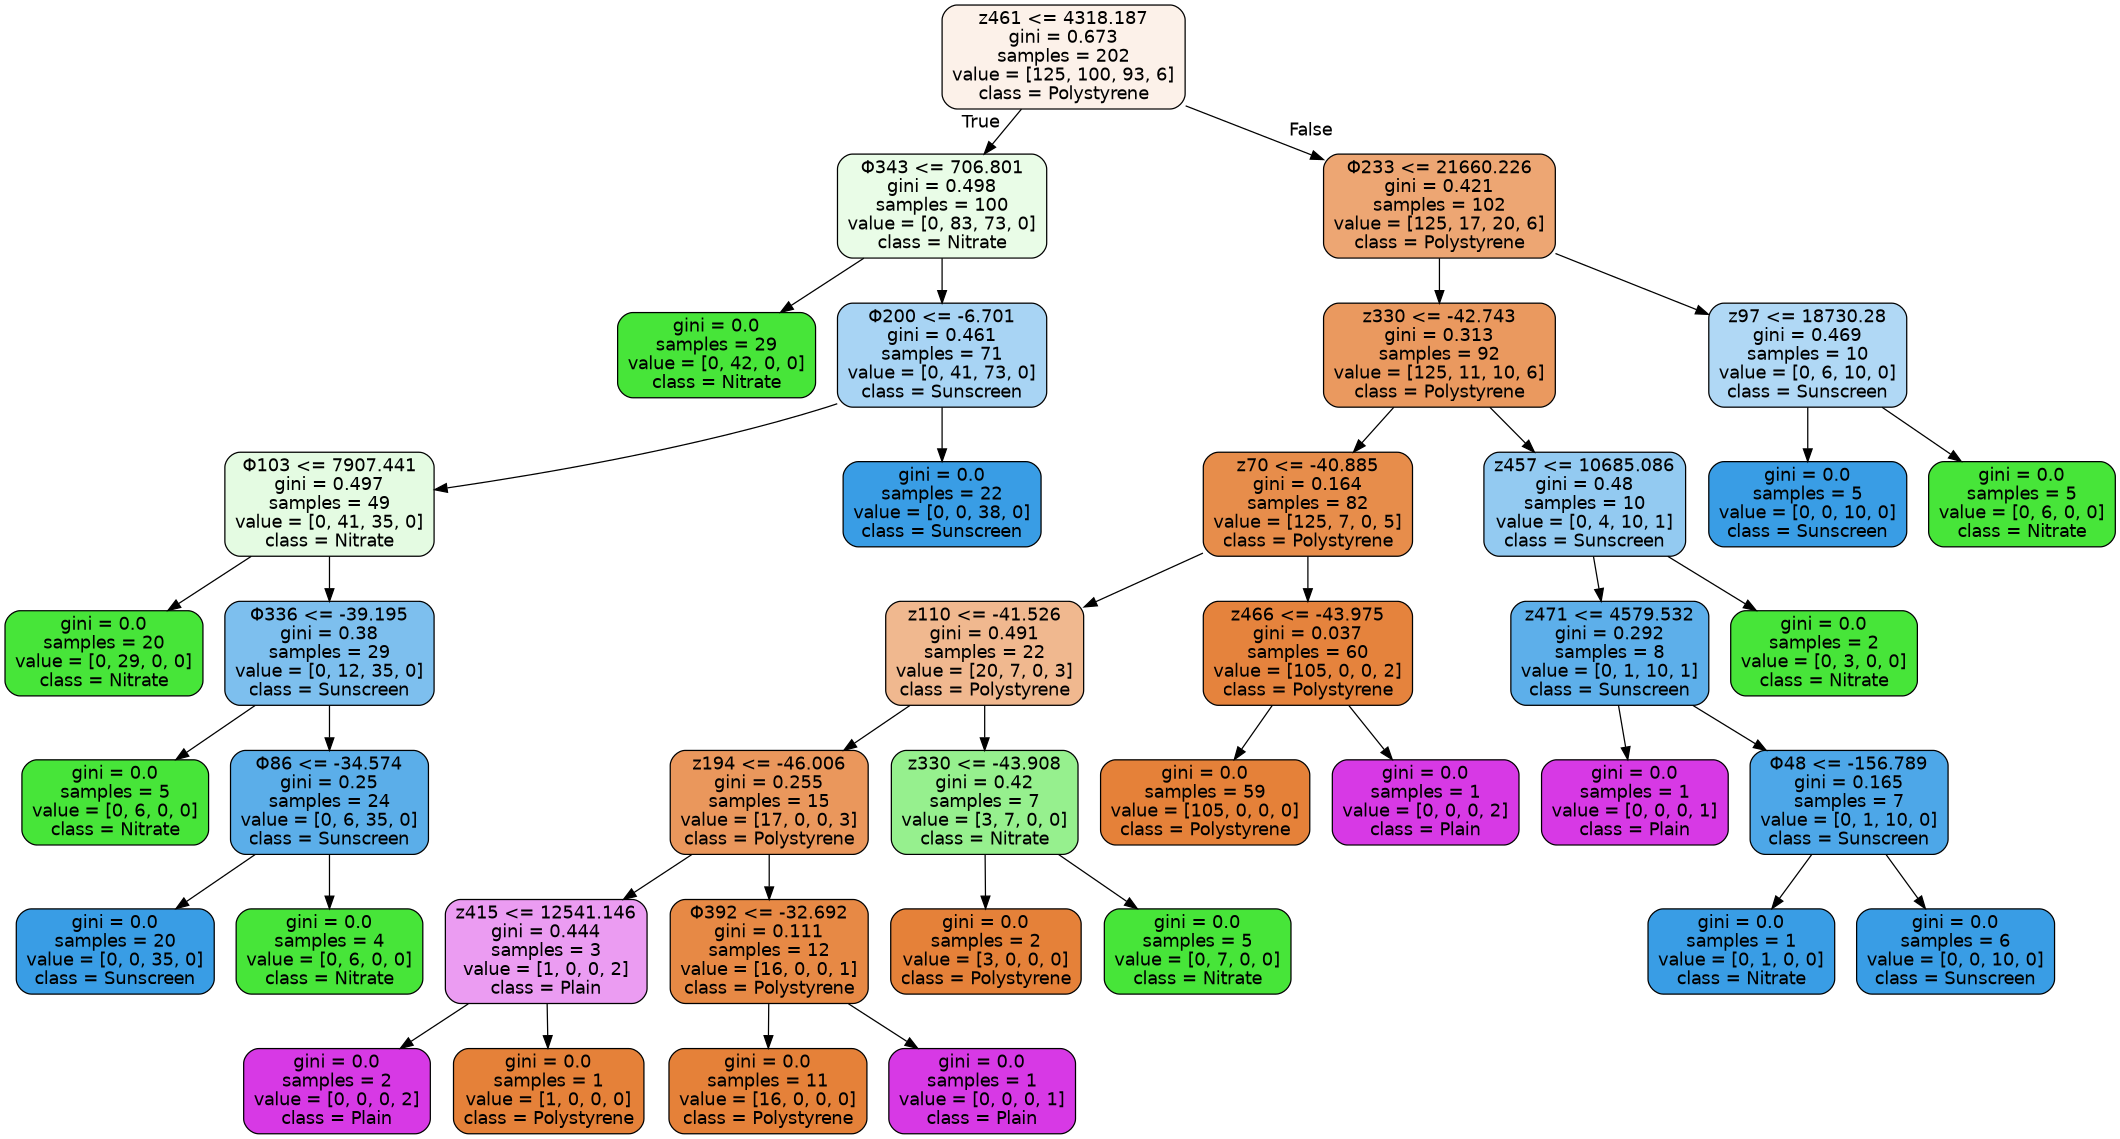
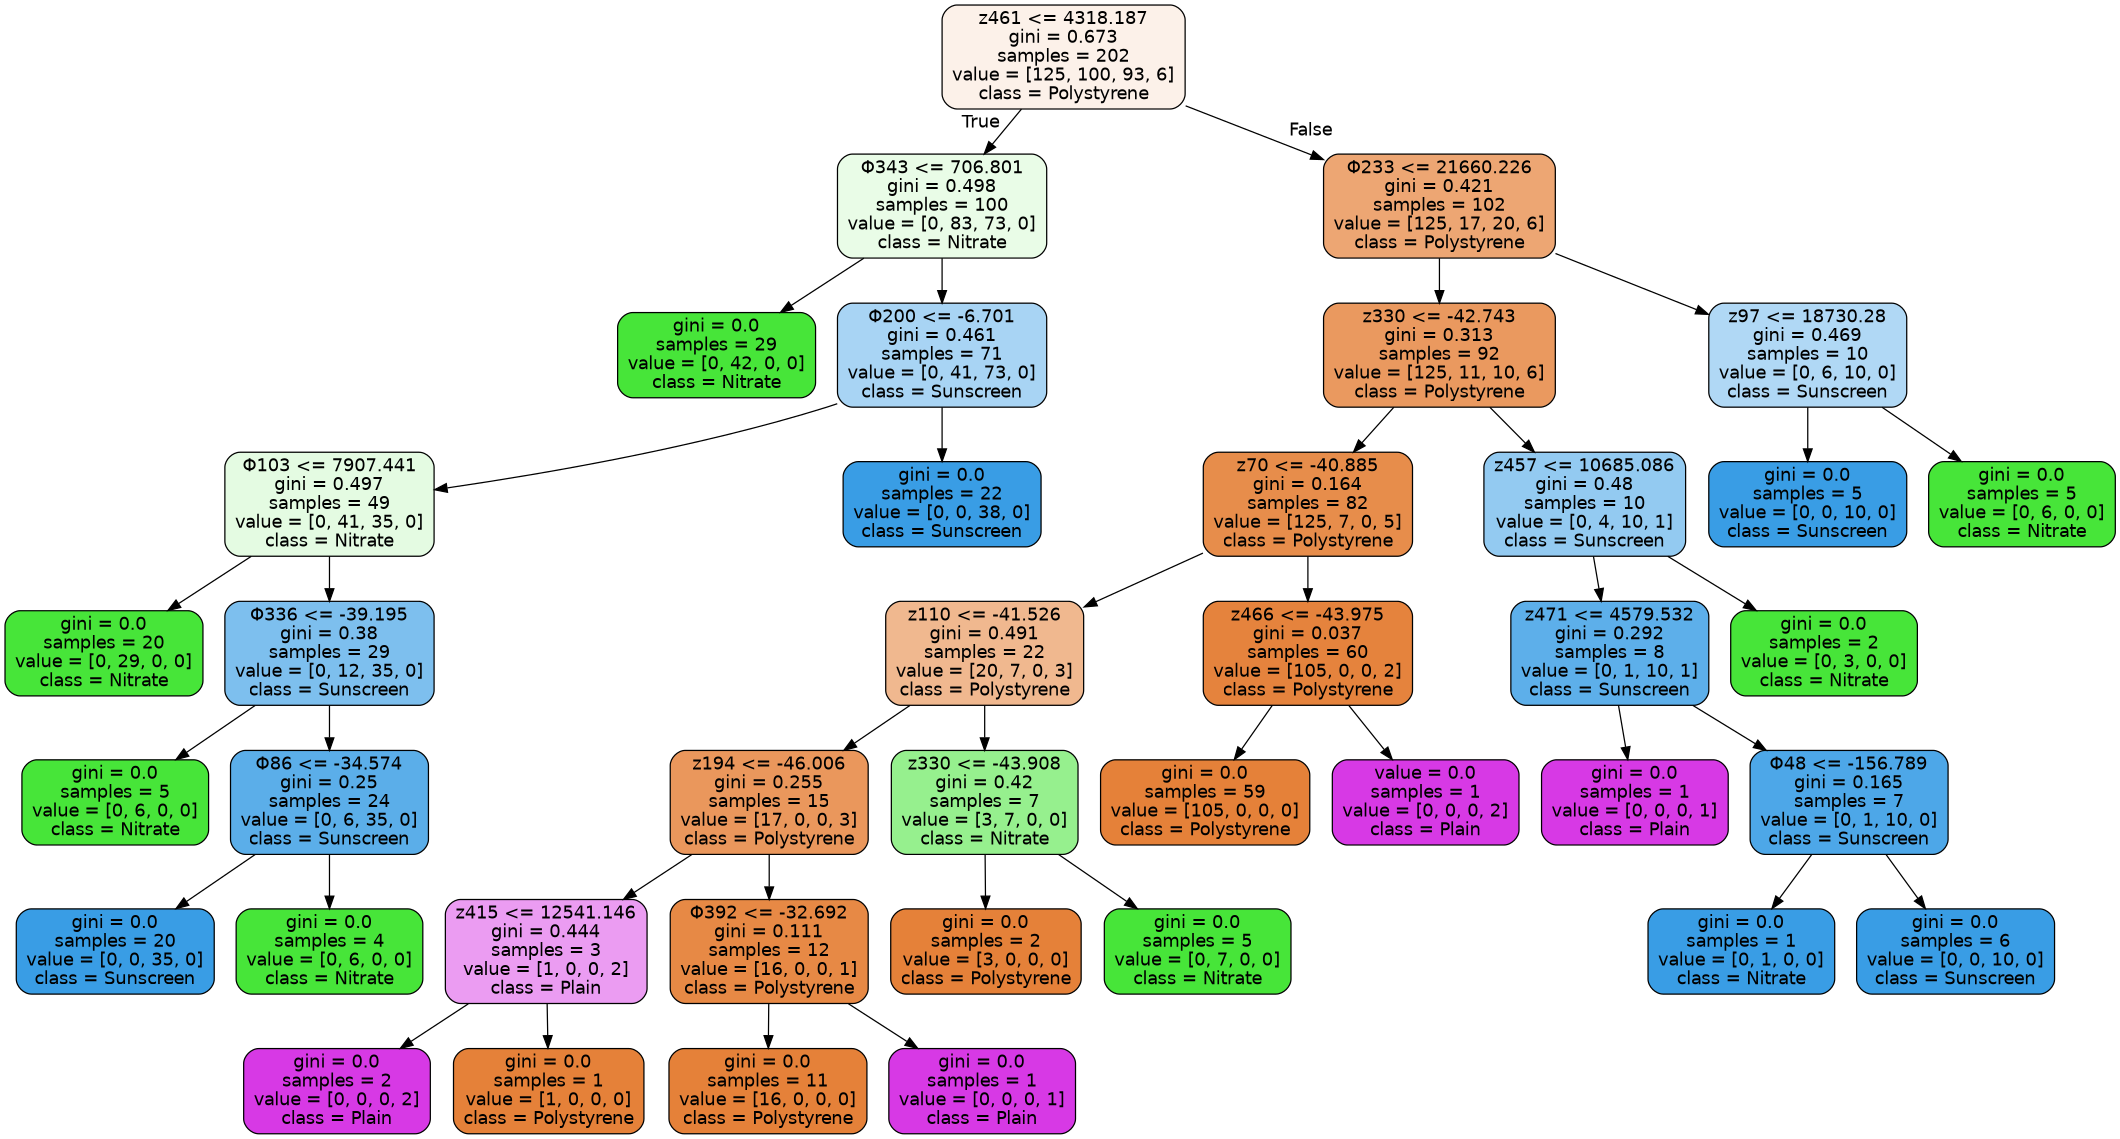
node "gini = 0.0 samples = 1 value = [0, 0, 0, 2] class = Plain": label "gini = 0.0 samples = 1 value = [0, 0, 0, 2] class = Plain" -> "value = 0.0 samples = 1 value = [0, 0, 0, 2] class = Plain"
